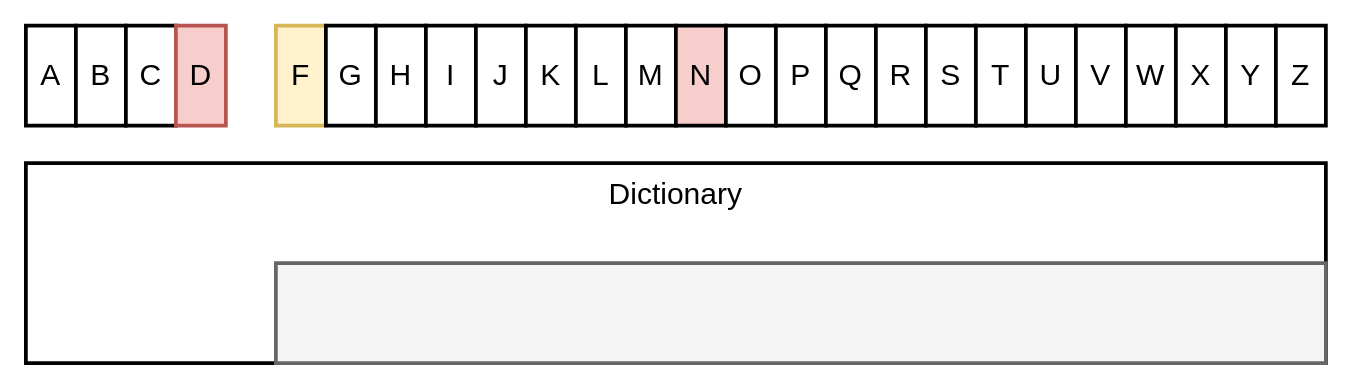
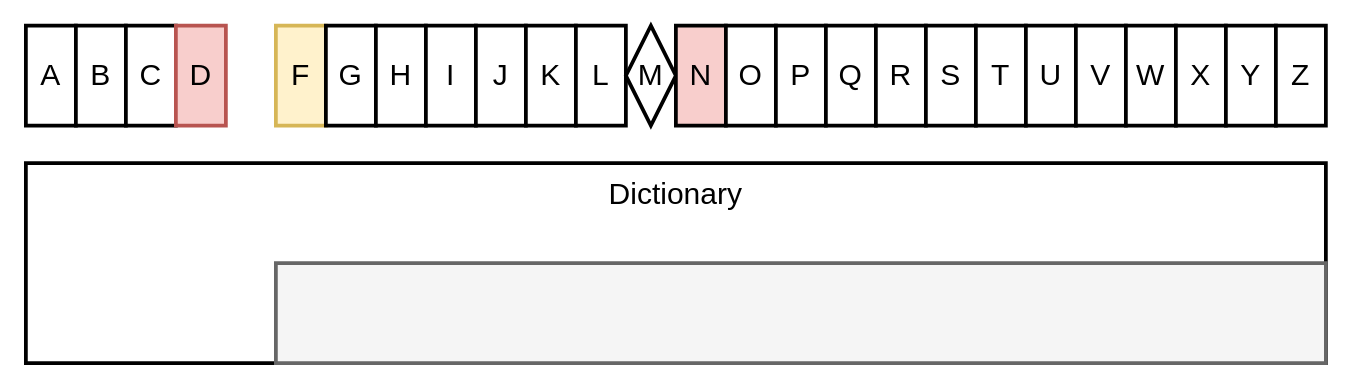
node "M": shape rectangle -> diamond
